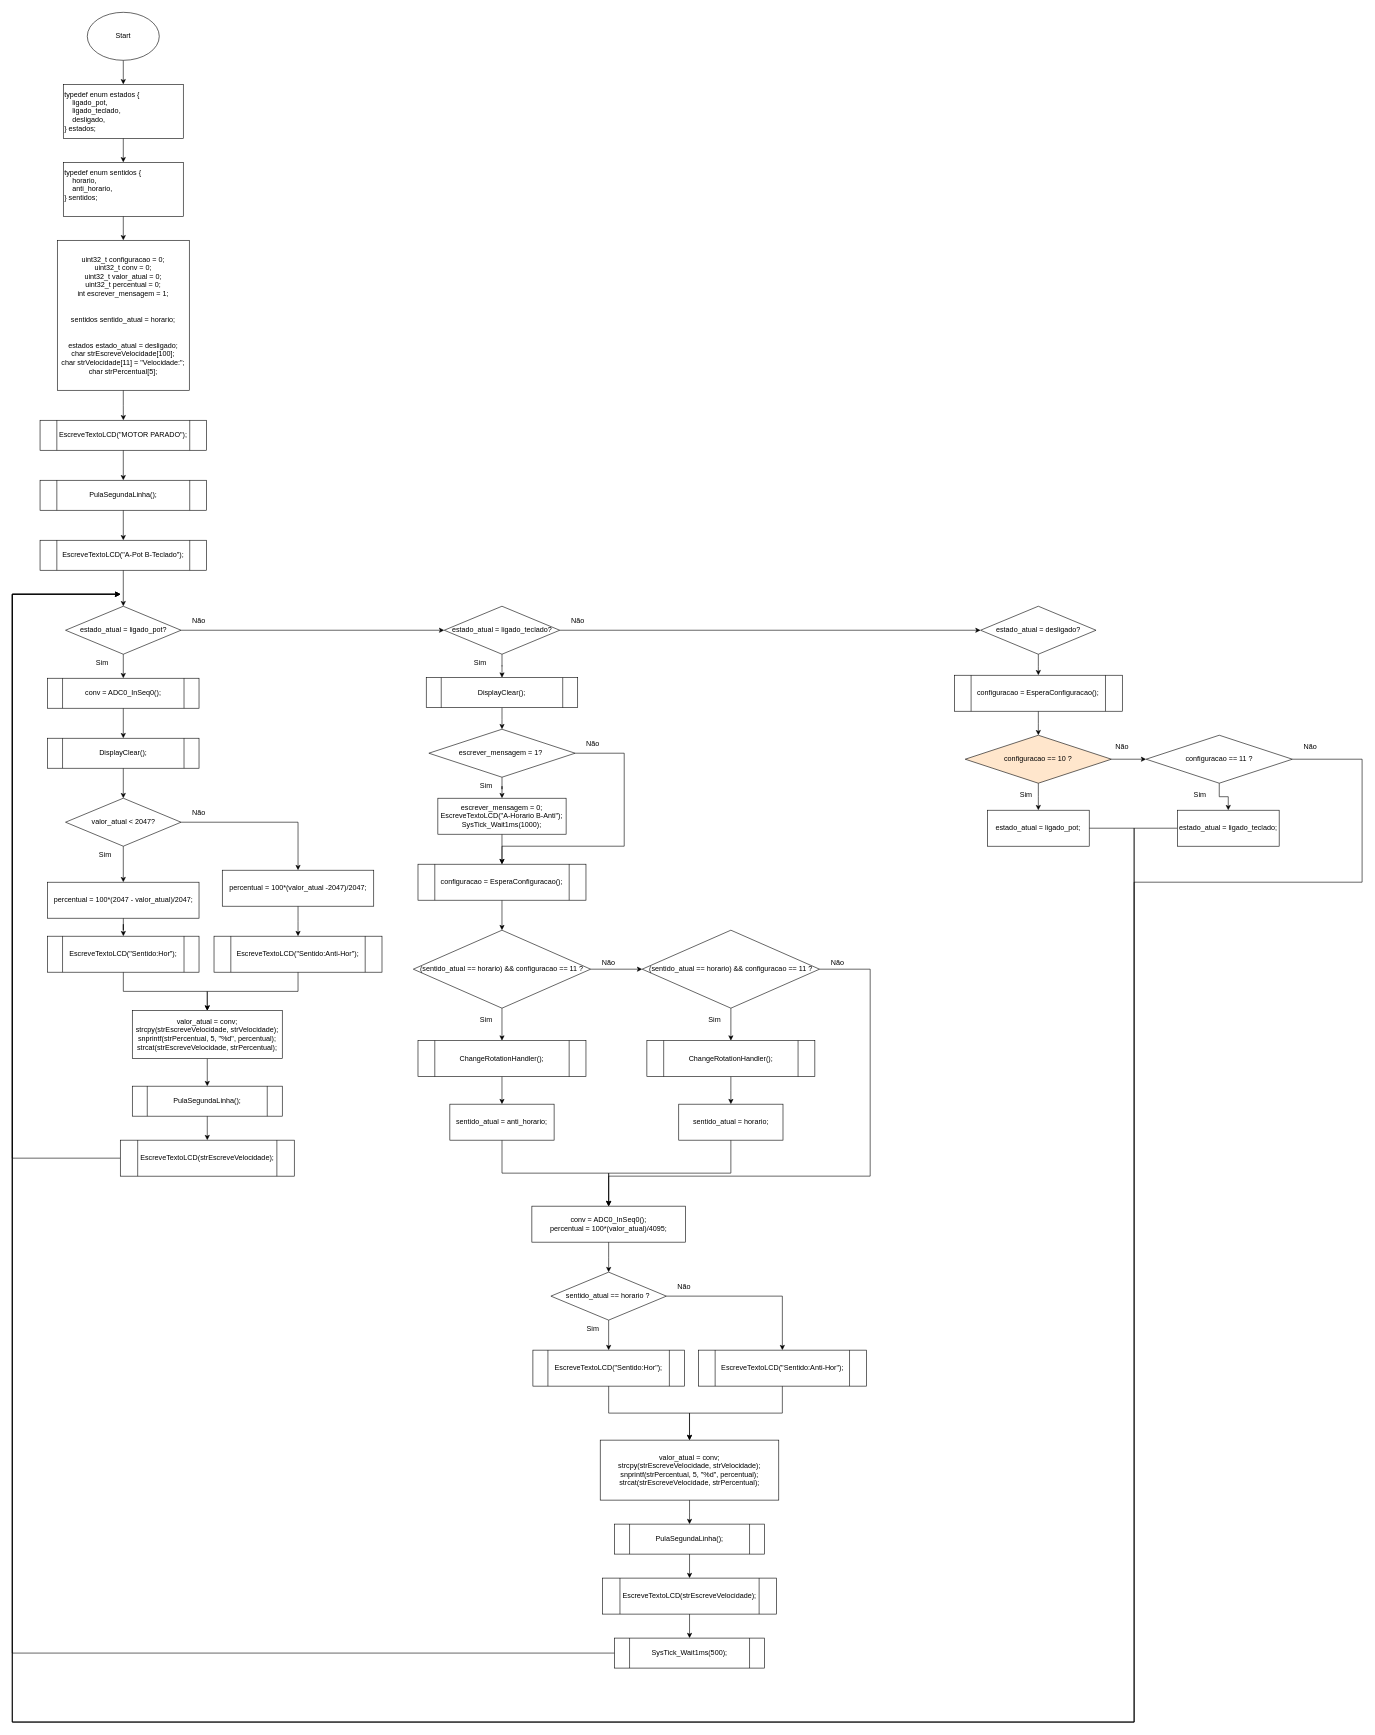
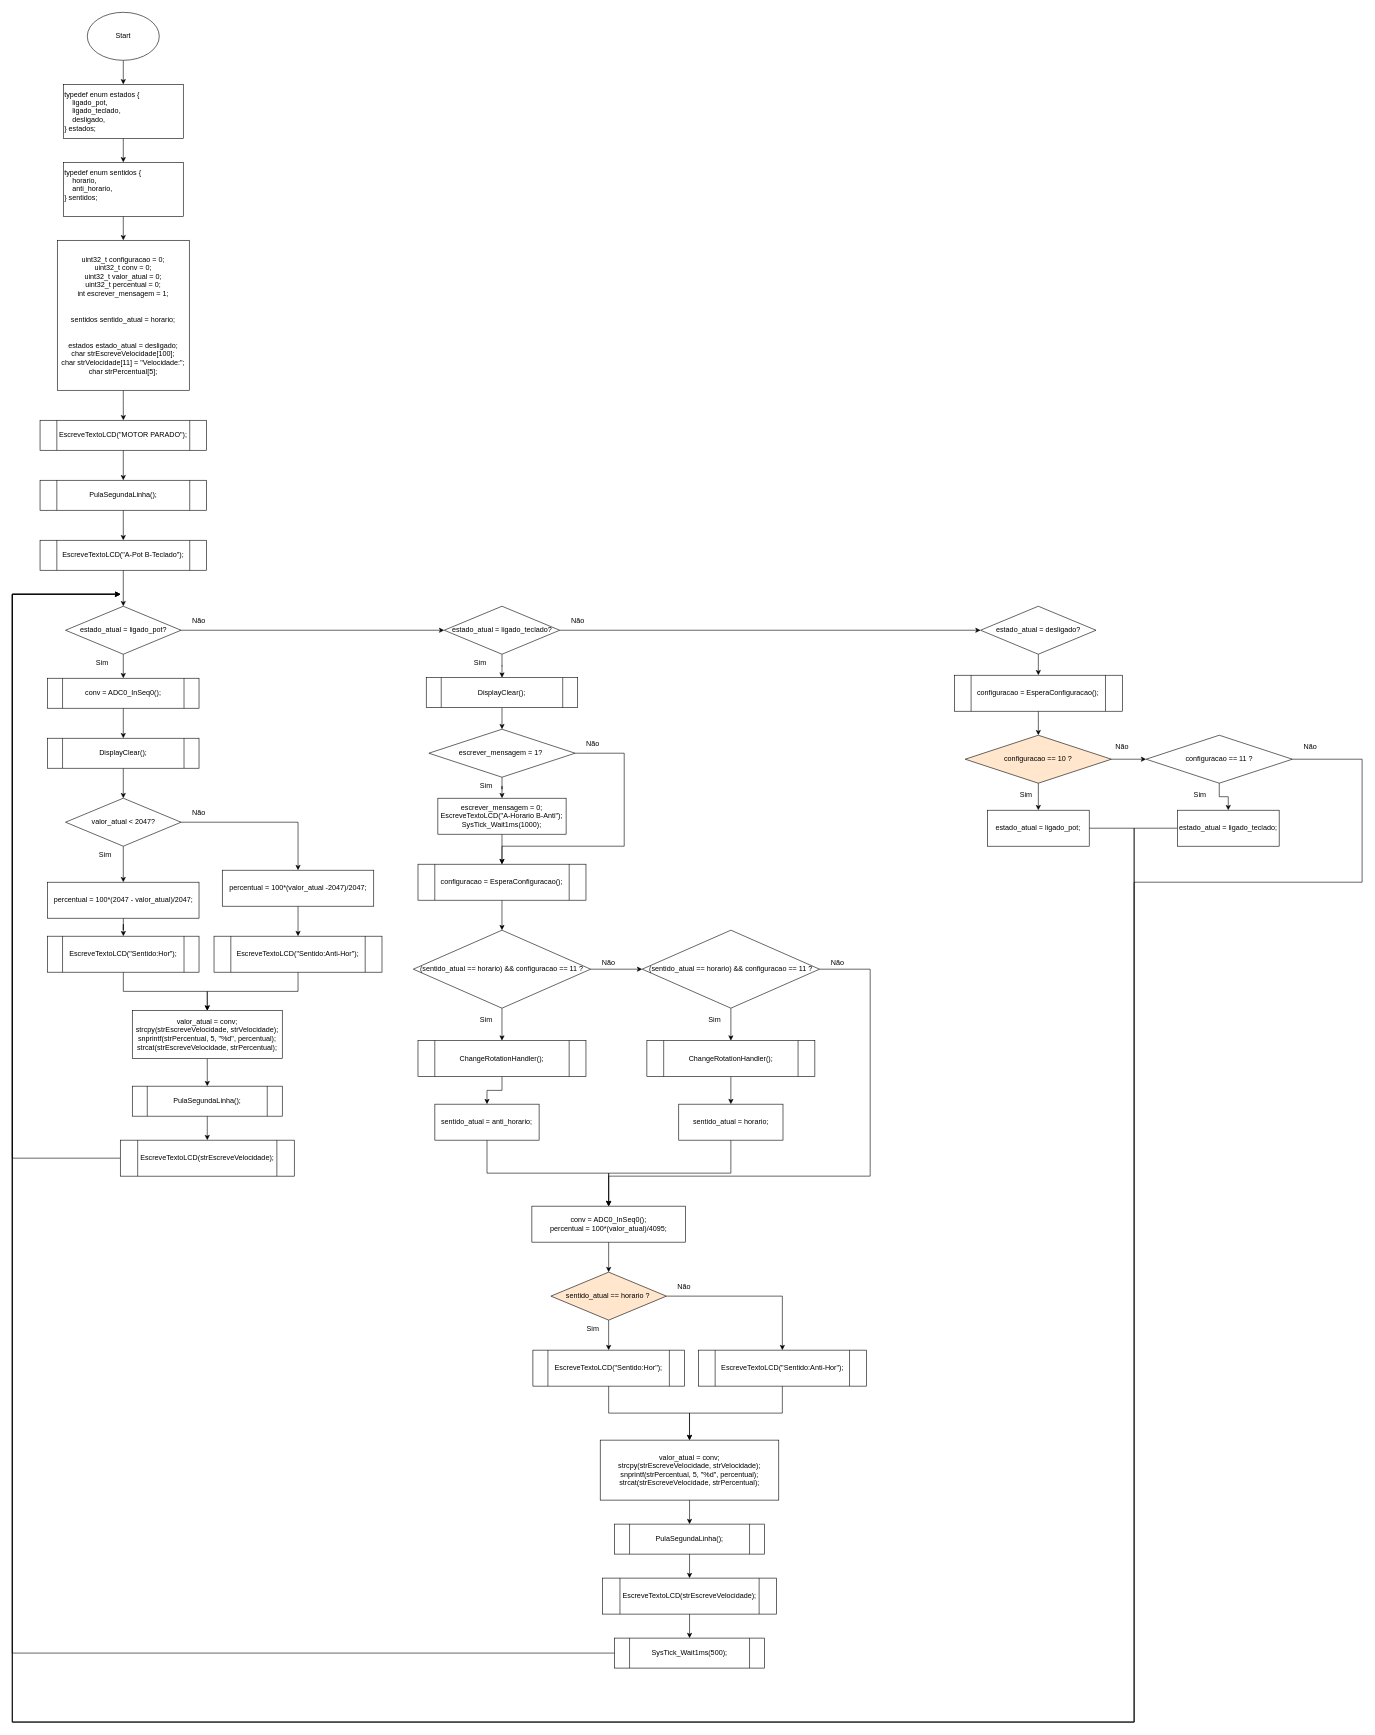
node "sentido_atual = anti_horario;": moved (502, 1122) -> (487, 1122)
node "sentido_atual == horario ?": fillcolor #ffffff -> #ffe6cc
